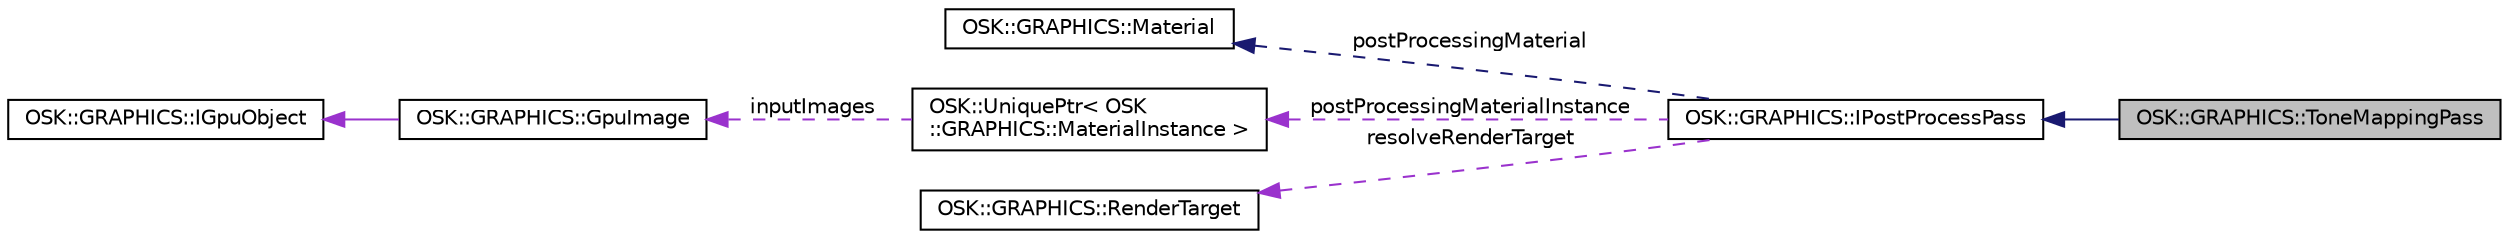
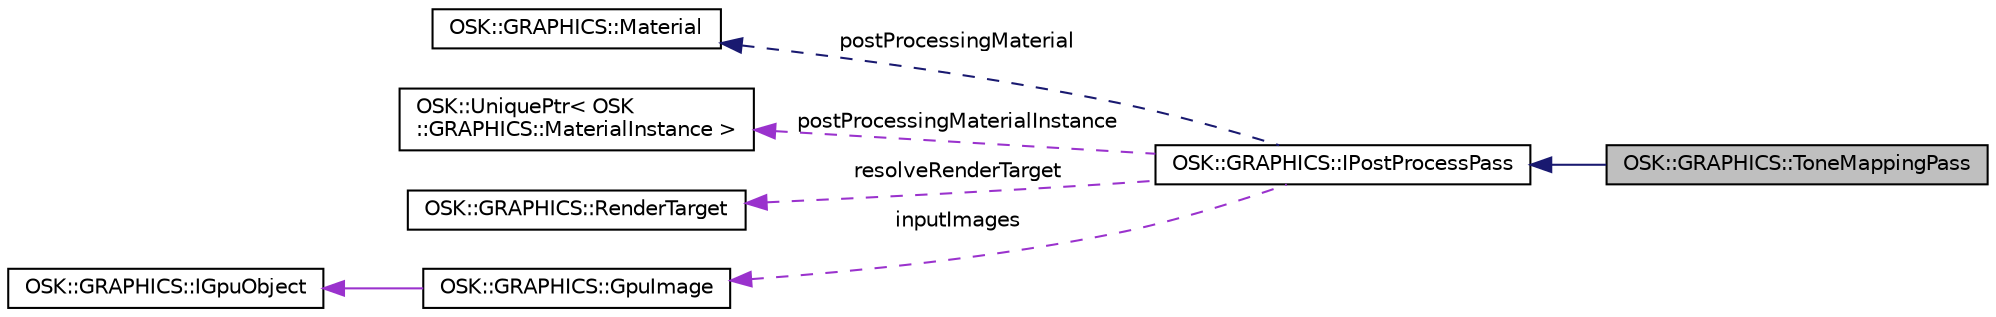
edge "OSK::UniquePtr< OSK ::GRAPHICS::MaterialInstance >" -> "OSK::GRAPHICS::GpuImage": now "OSK::GRAPHICS::IPostProcessPass" -> "OSK::GRAPHICS::GpuImage"
